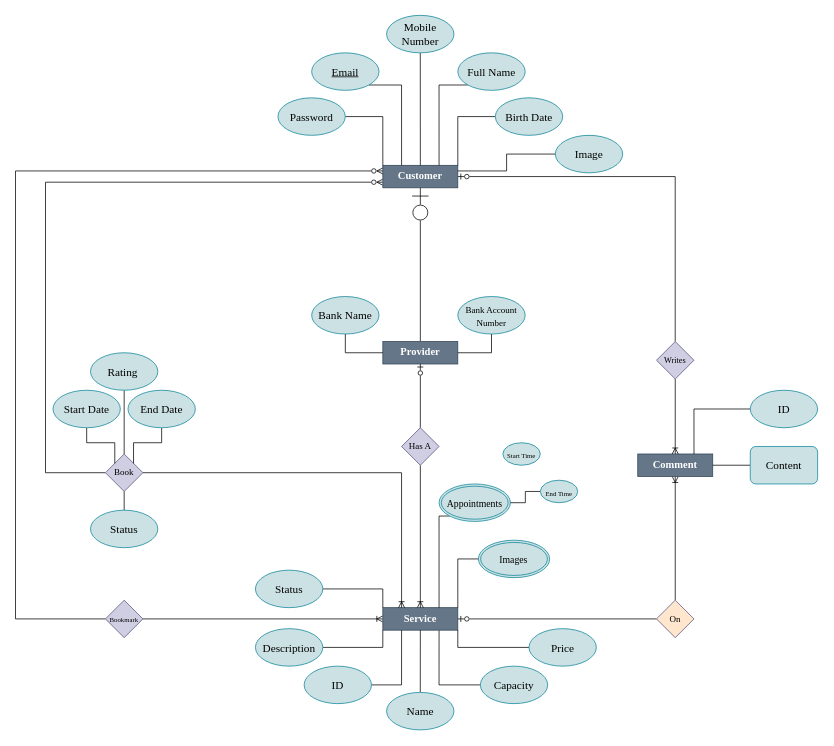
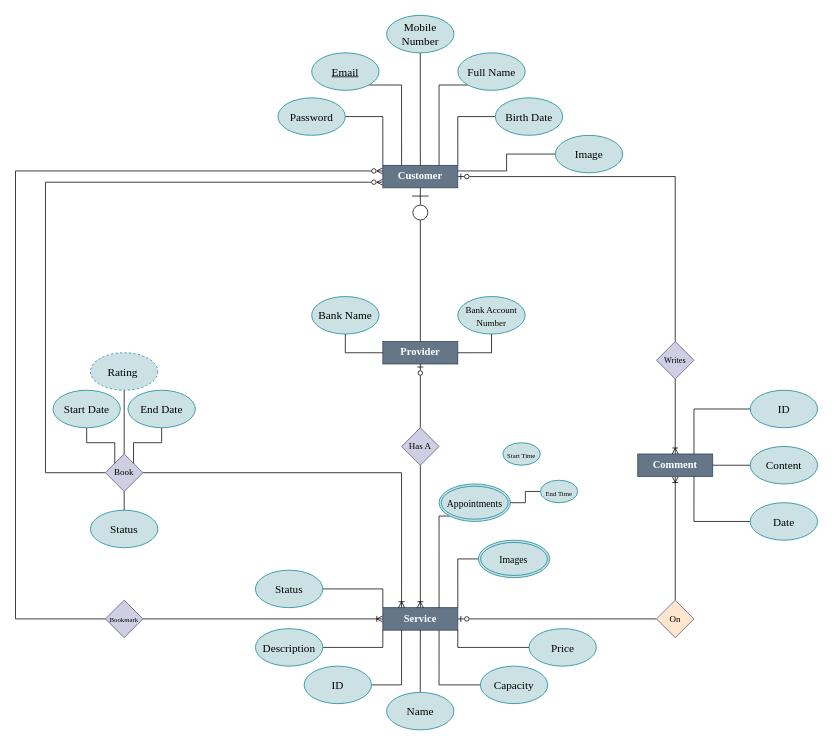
node "Rating": style solid -> dashed
node "Content": shape rounded rectangle -> ellipse
edge "Comment" -- "Date": added
node "Date": added
